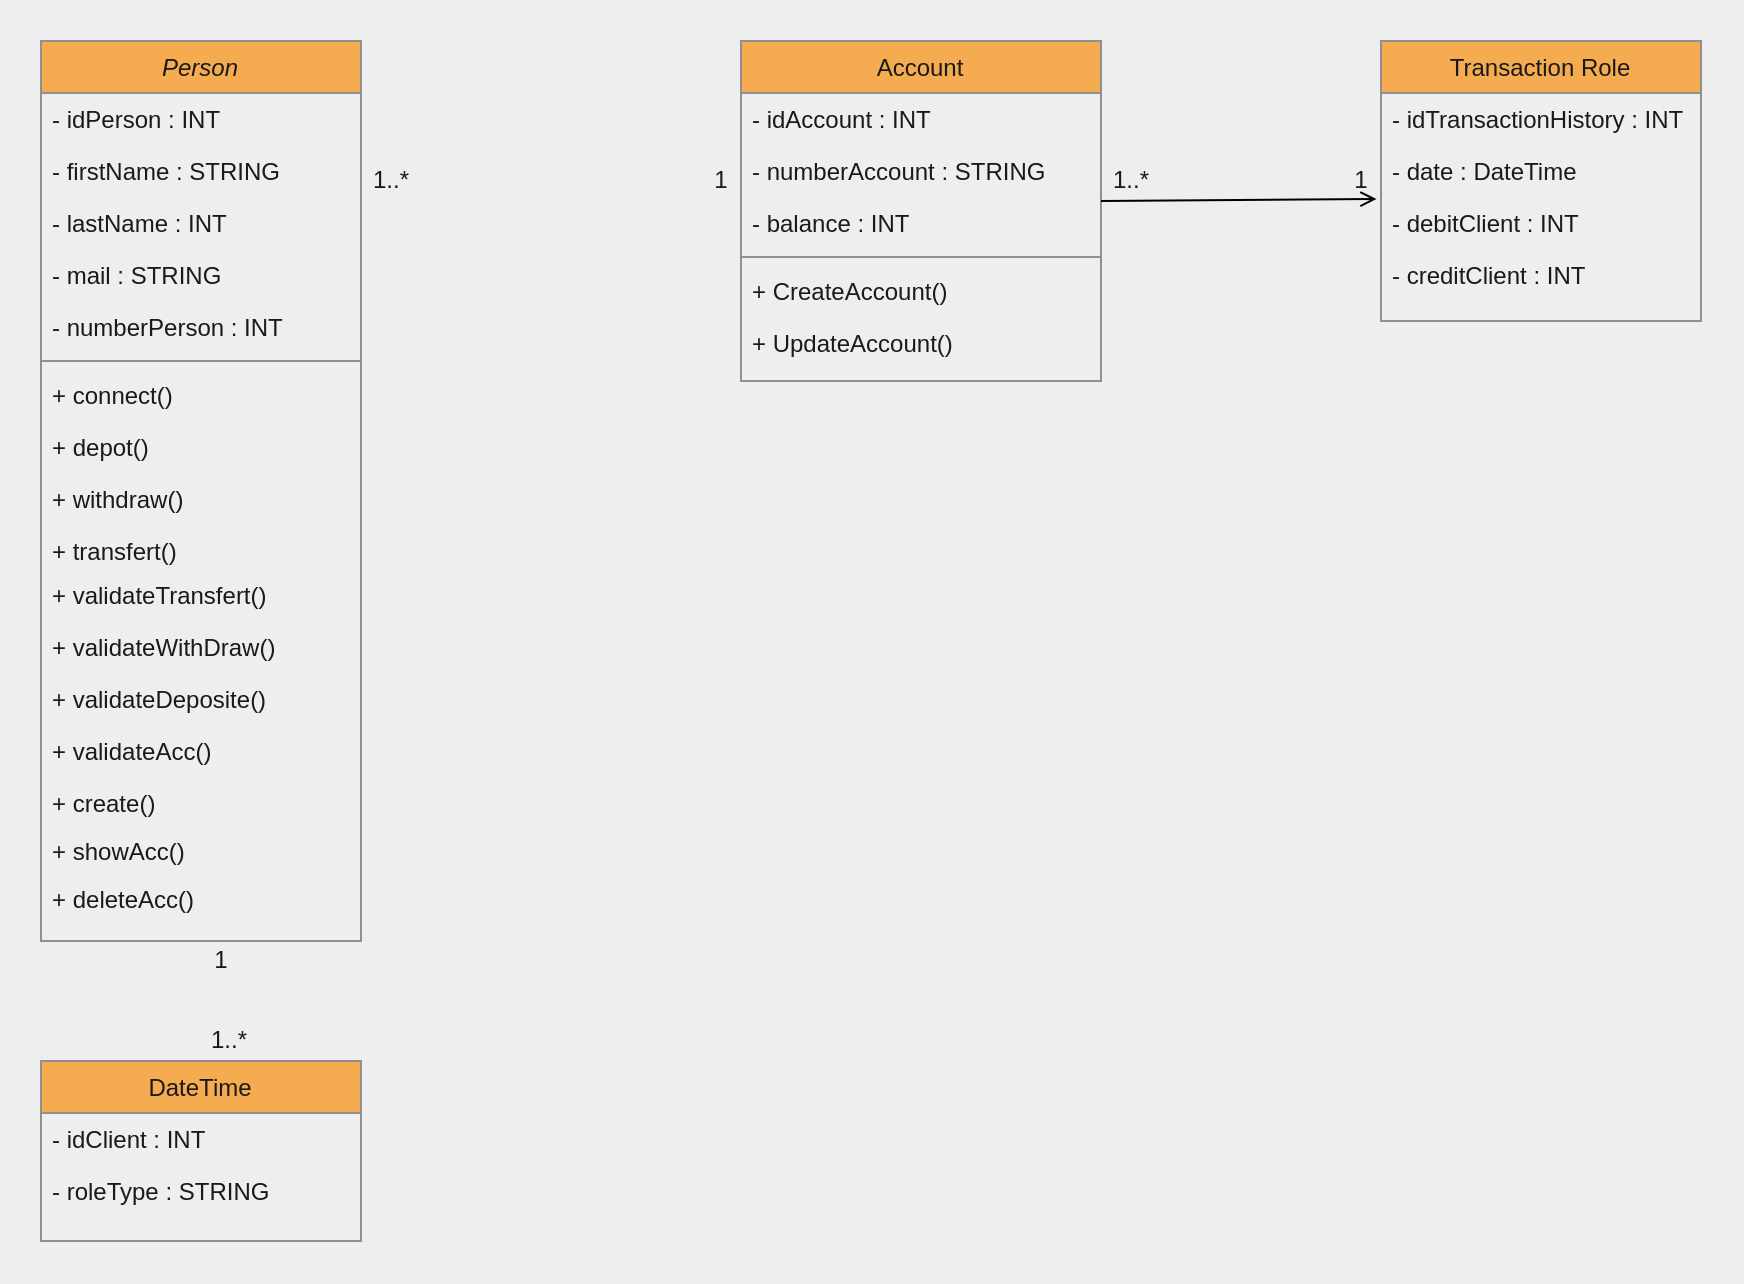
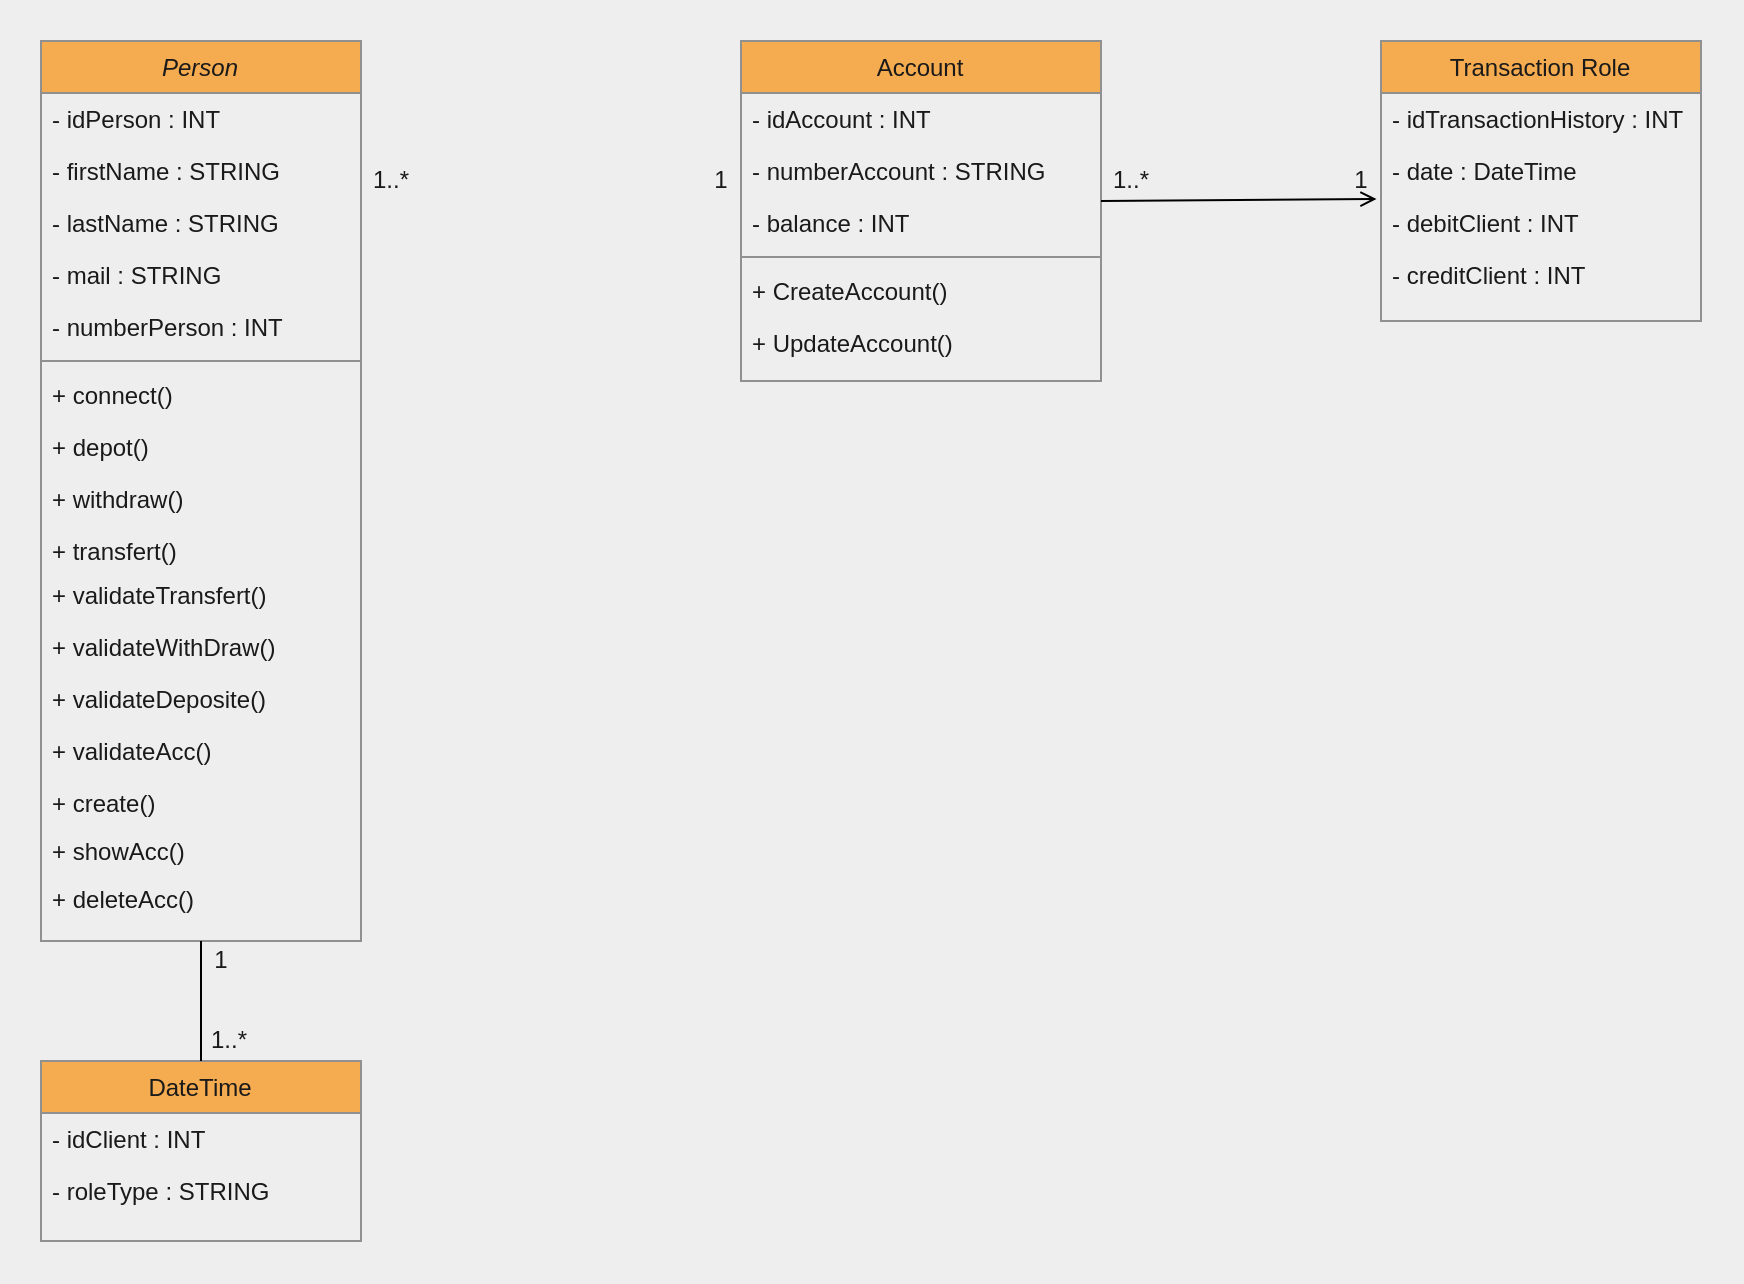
node "- lastName : INT": label "- lastName : INT" -> "- lastName : STRING"
edge "Person" -- "DateTime": added
